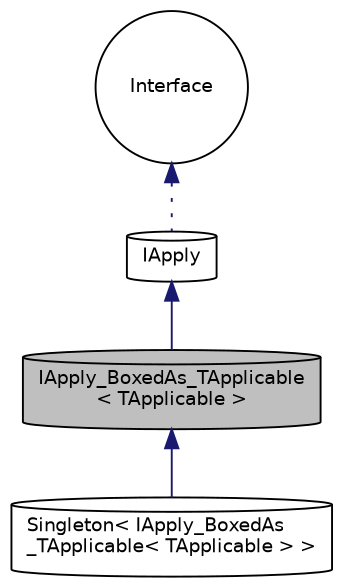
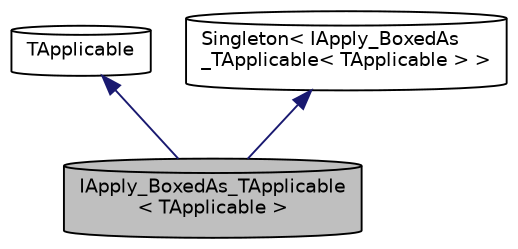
node "Interface": removed
node "IApply": label "IApply" -> "TApplicable"
edge "Singleton< IApply_BoxedAs _TApplicable< TApplicable > >" -> "IApply_BoxedAs_TApplicable < TApplicable >": reversed
